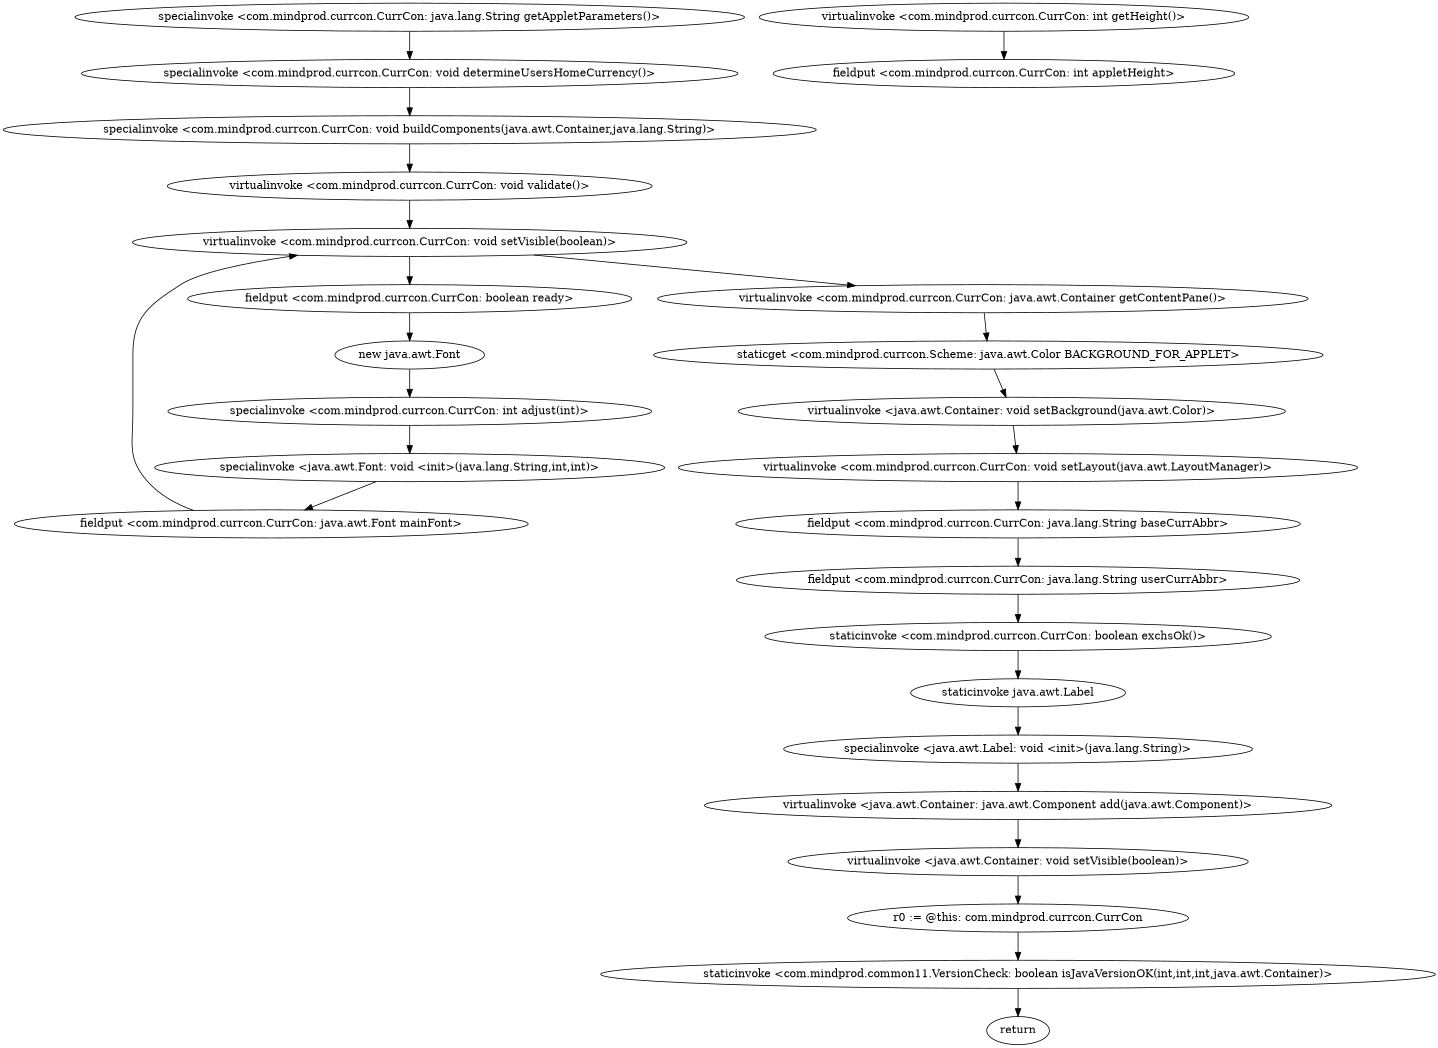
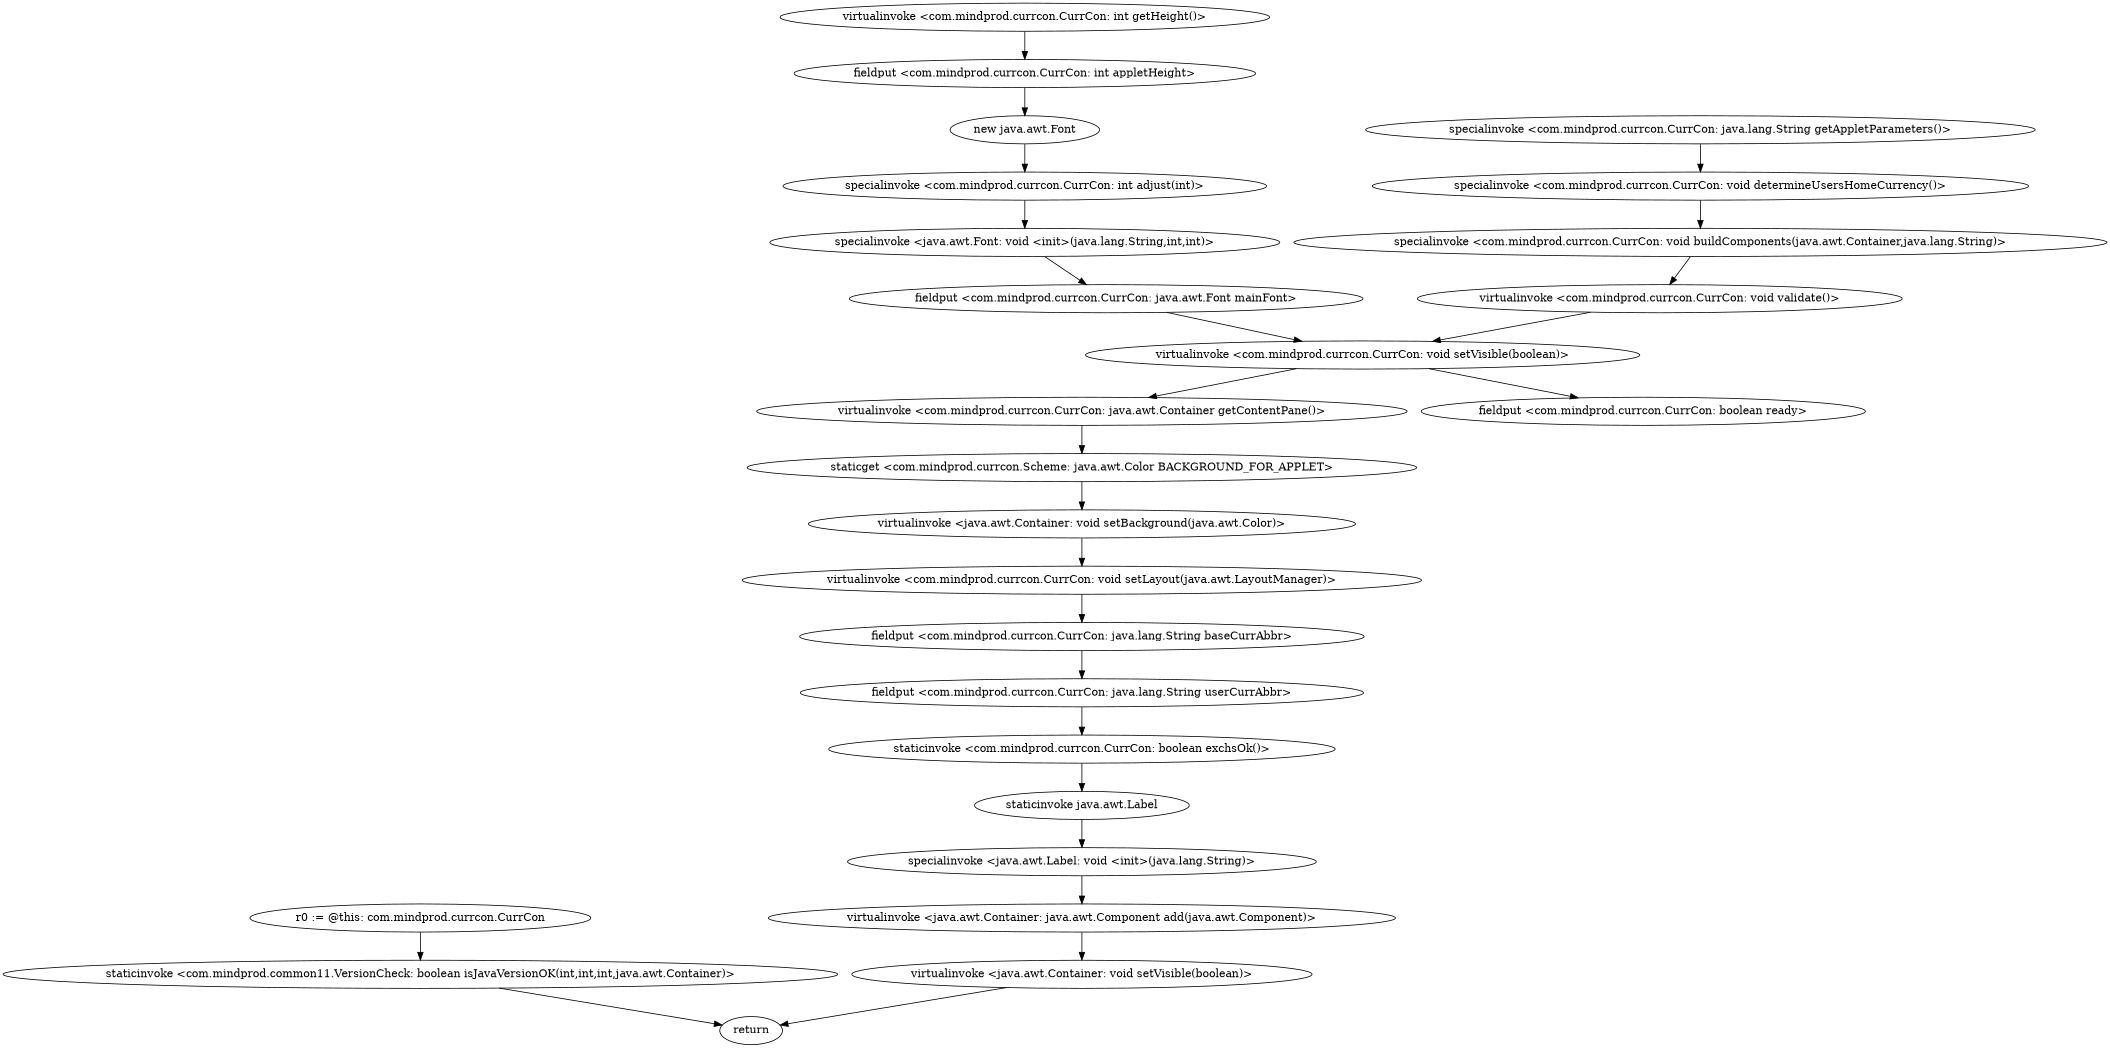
edge "fieldput <com.mindprod.currcon.CurrCon: boolean ready>" -> "new java.awt.Font": now "fieldput <com.mindprod.currcon.CurrCon: int appletHeight>" -> "new java.awt.Font"
edge "virtualinvoke <java.awt.Container: void setVisible(boolean)>" -> "r0 := @this: com.mindprod.currcon.CurrCon": now "virtualinvoke <java.awt.Container: void setVisible(boolean)>" -> "return"
